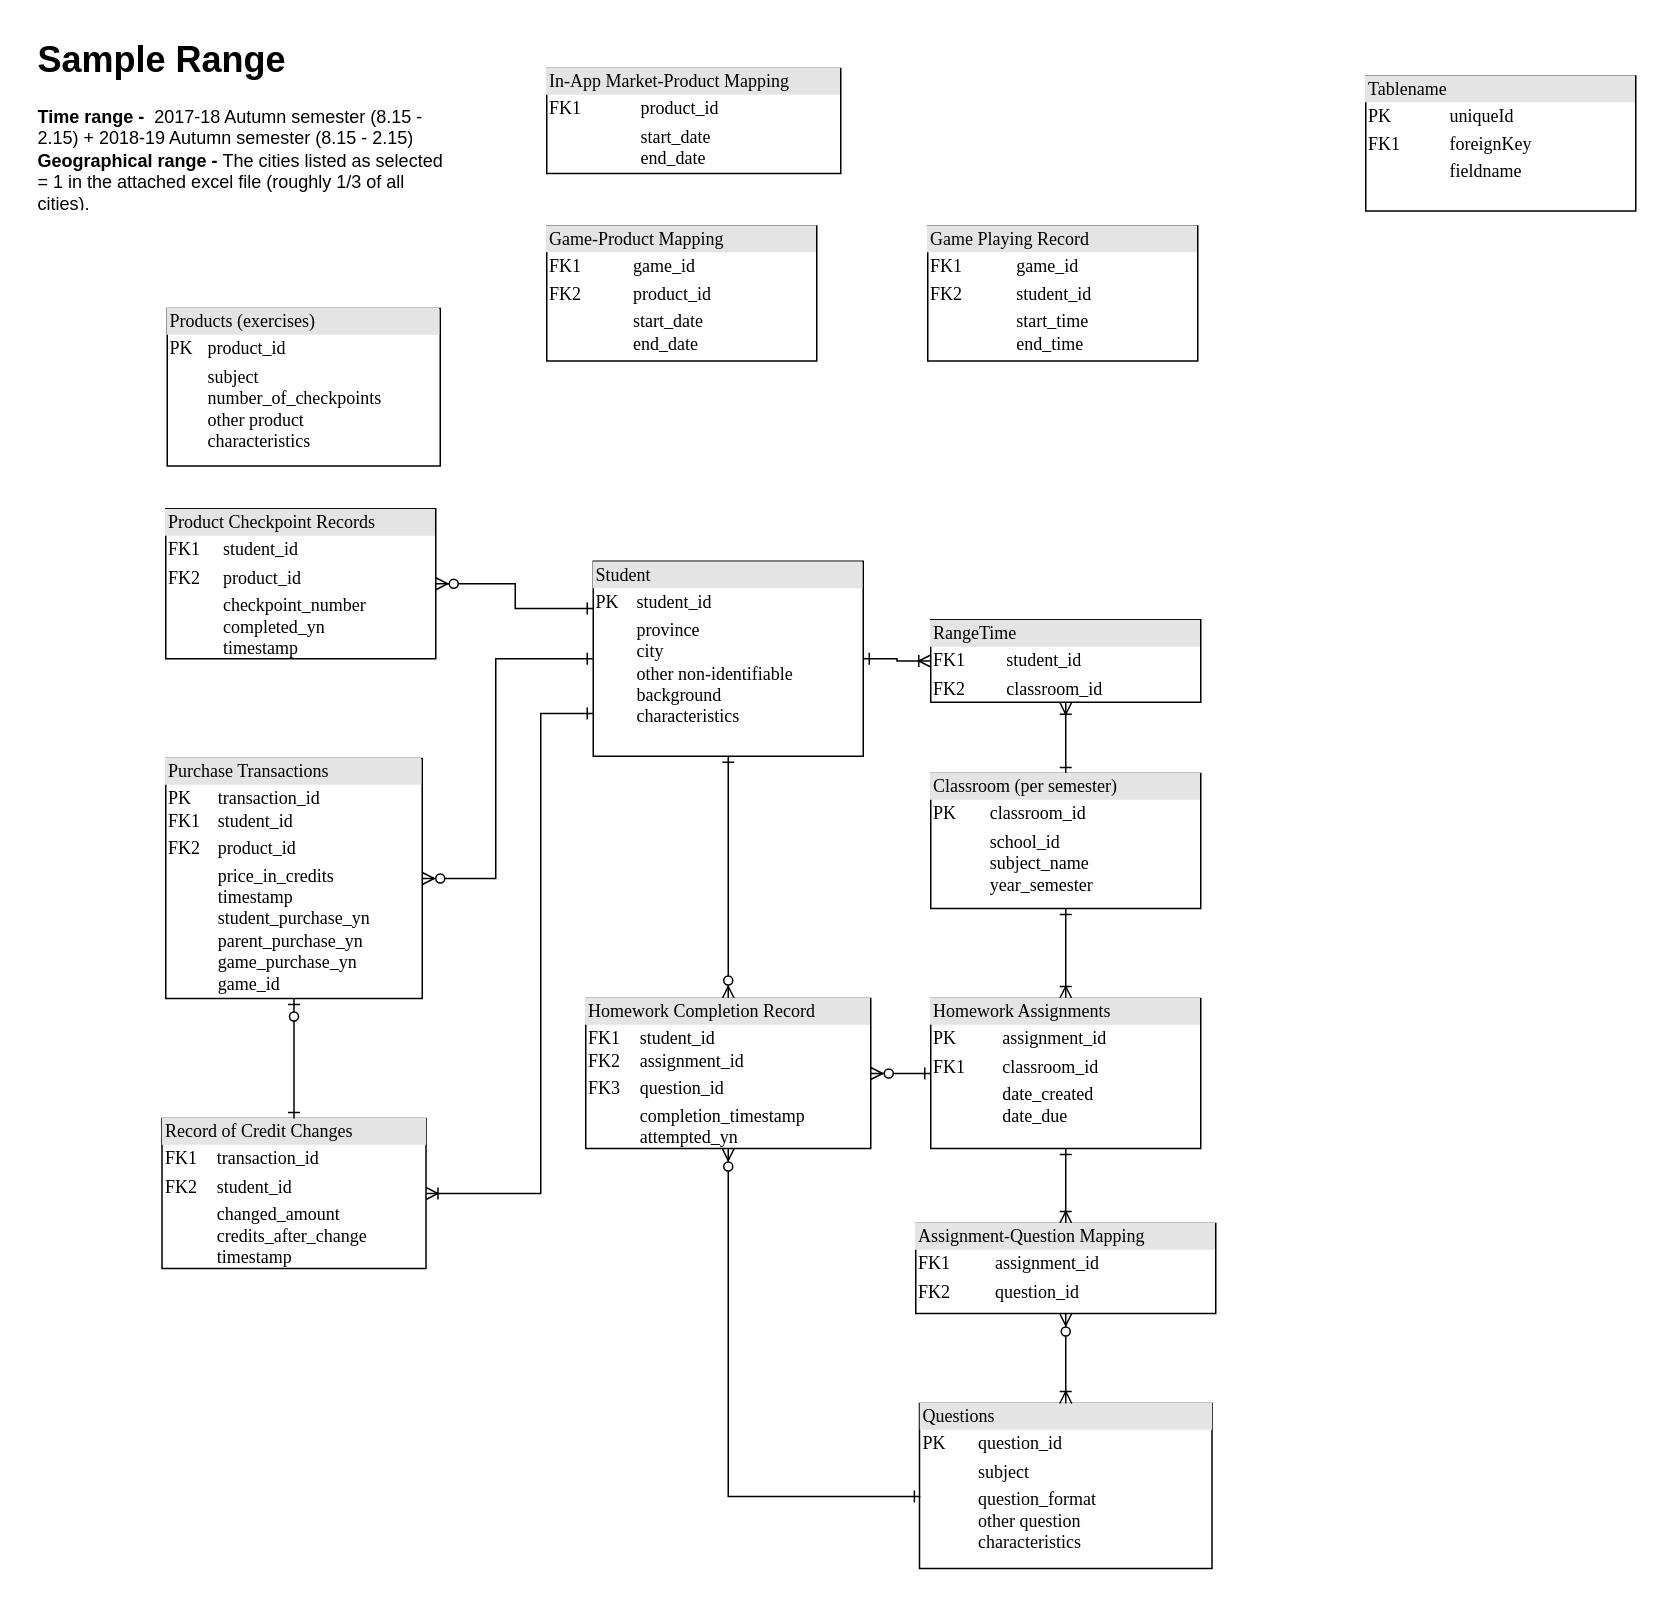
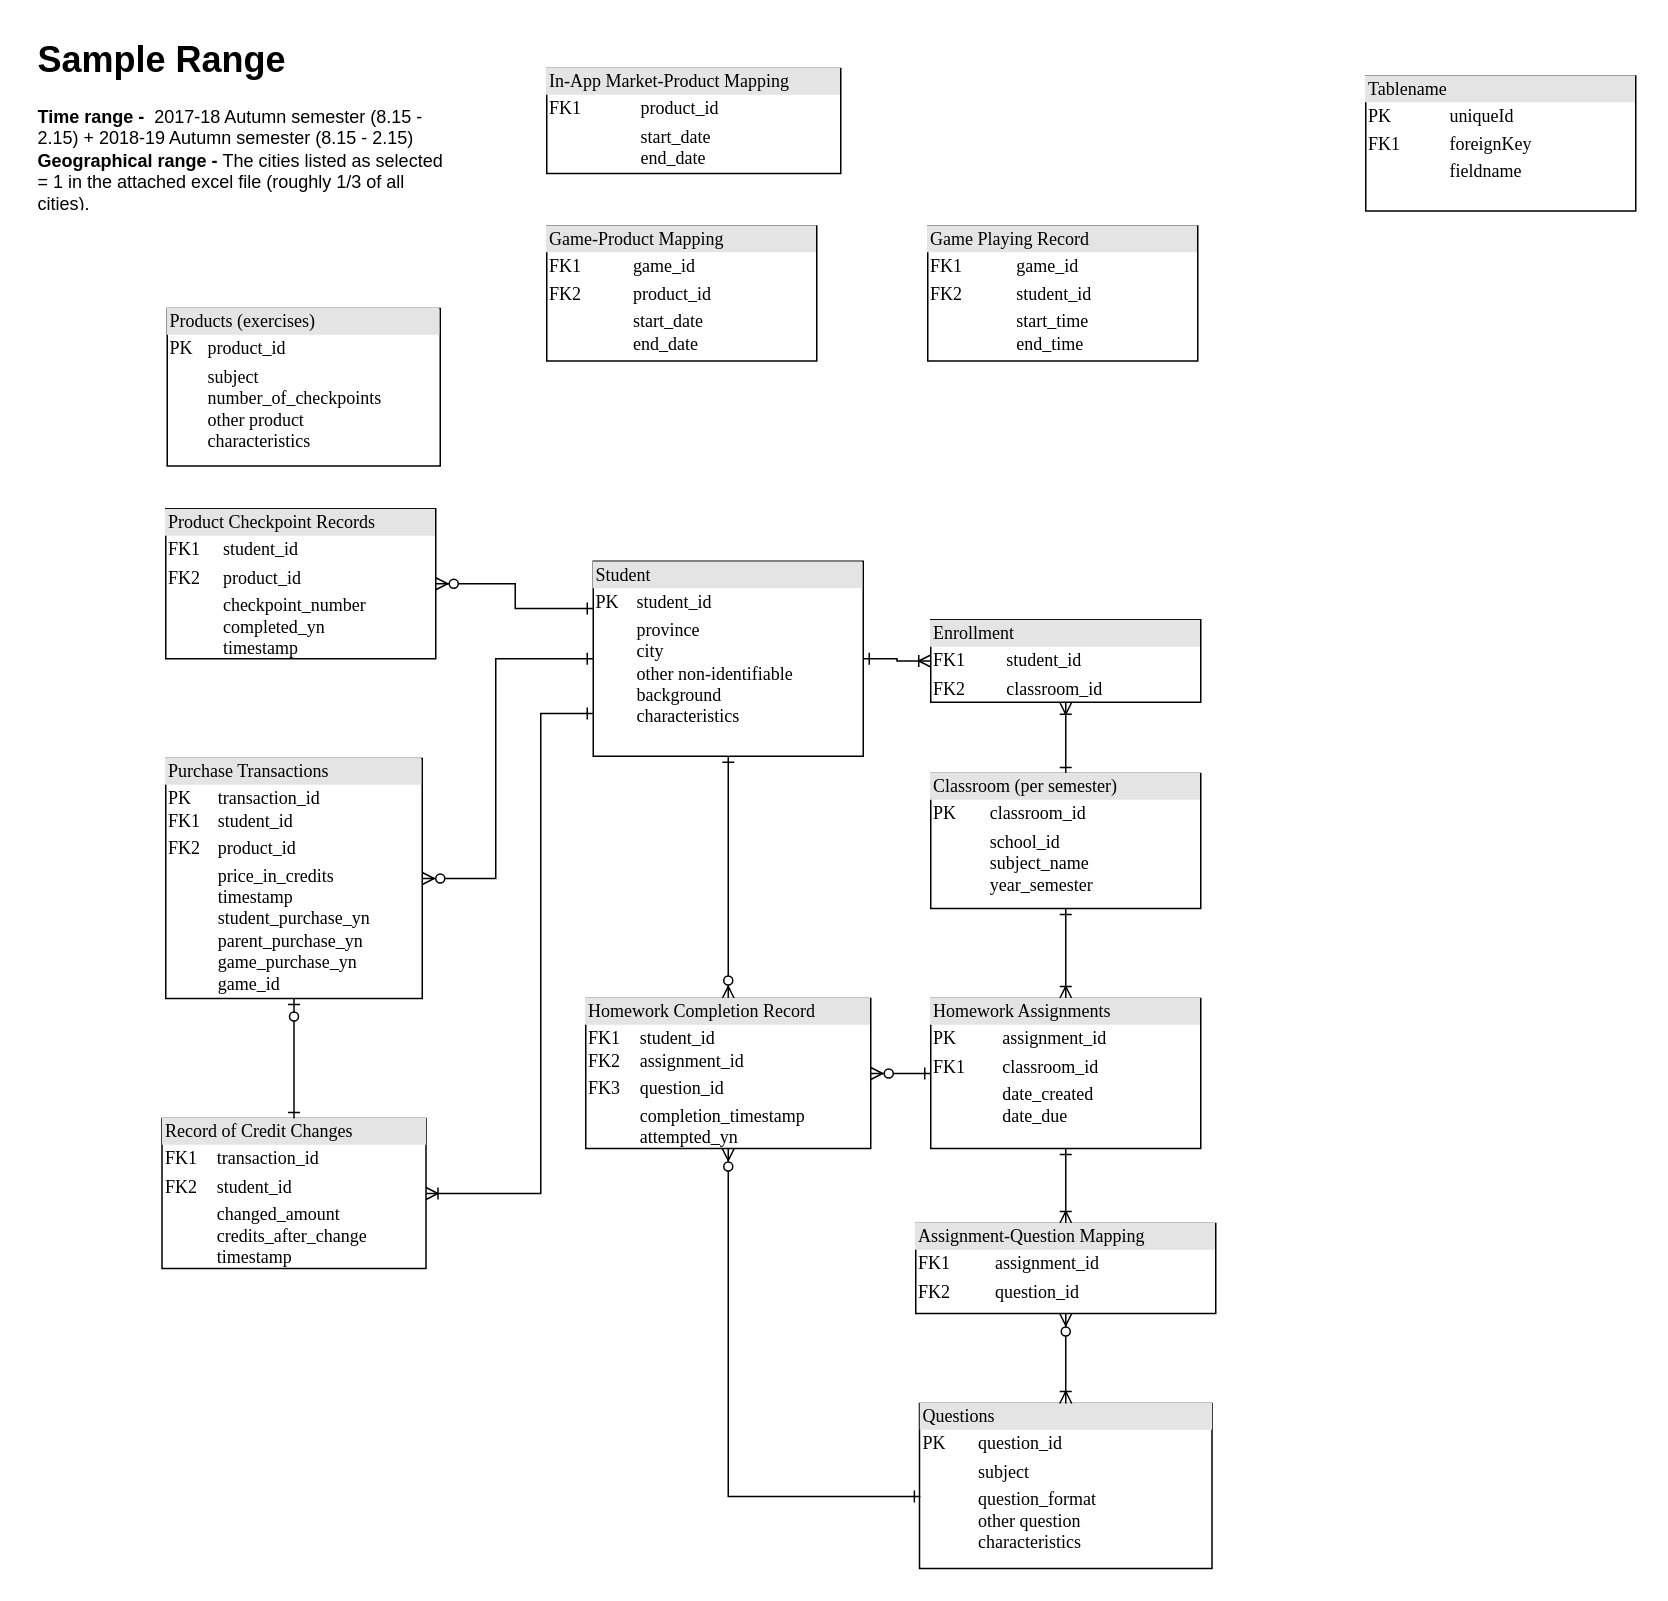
node "RangeTime FK1 student_id FK2 classroom_id": label "RangeTime FK1 student_id FK2 classroom_id" -> "Enrollment FK1 student_id FK2 classroom_id"
